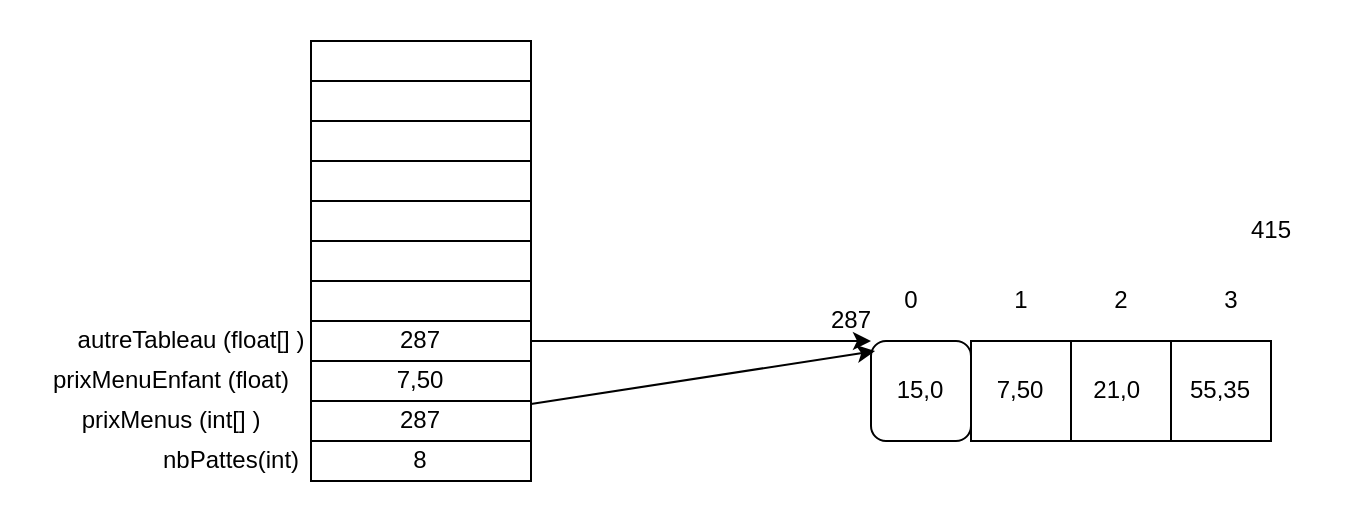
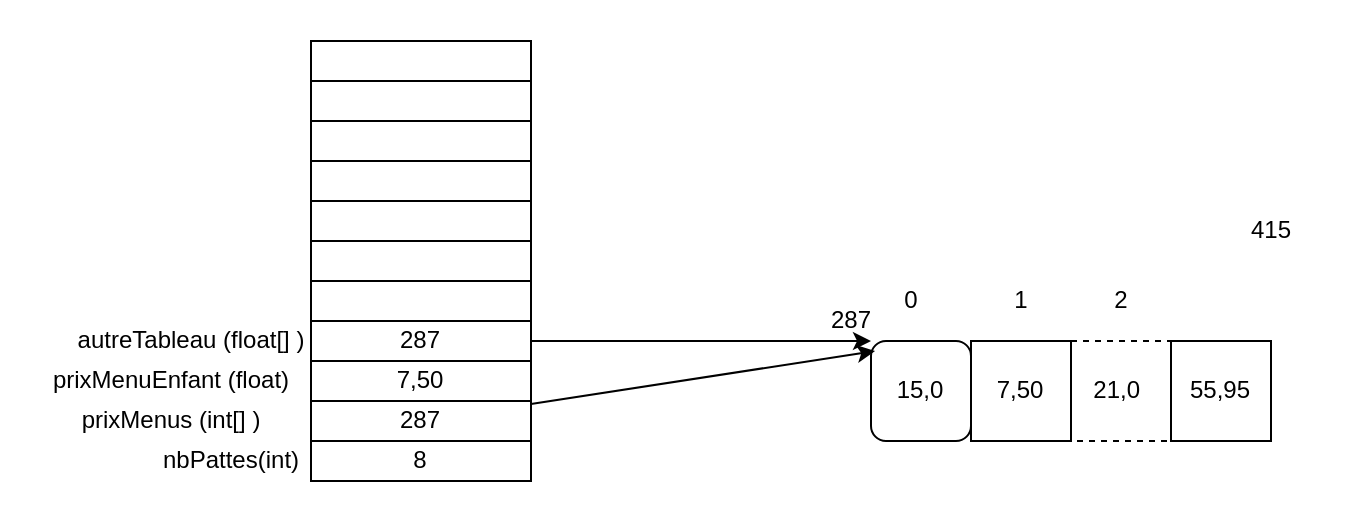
node "3": removed
node "21,0": style solid -> dashed
node "55,35": label "55,35" -> "55,95"
